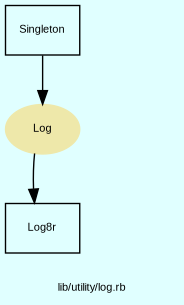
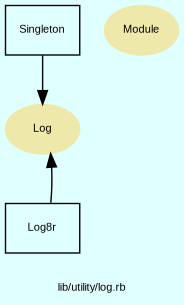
node "Module": added
edge "Log" -> "Log8r": reversed
